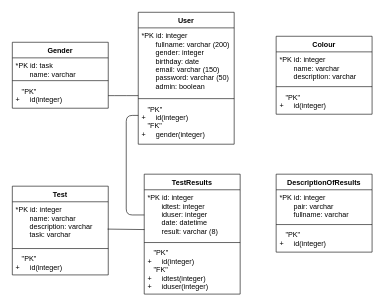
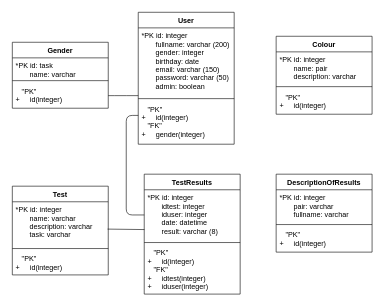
node "*PK id: integer name: varchar description: varchar": label "*PK id: integer name: varchar description: varchar" -> "*PK id: integer name: pair description: varchar"
